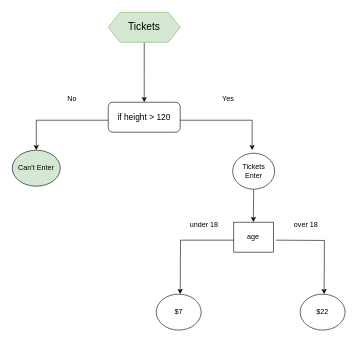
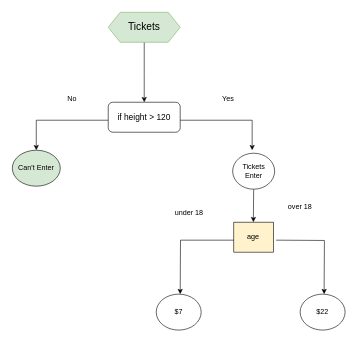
node "under 18": moved (204, 225) -> (189, 213)
node "over 18": moved (306, 225) -> (300, 207)
node "age": fillcolor #ffffff -> #fff2cc
